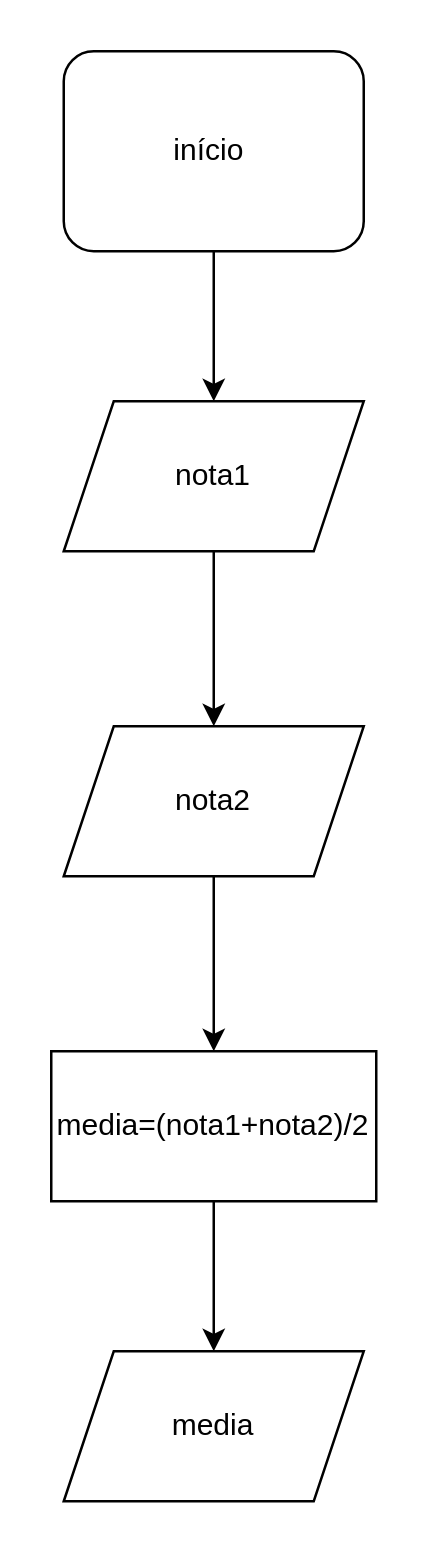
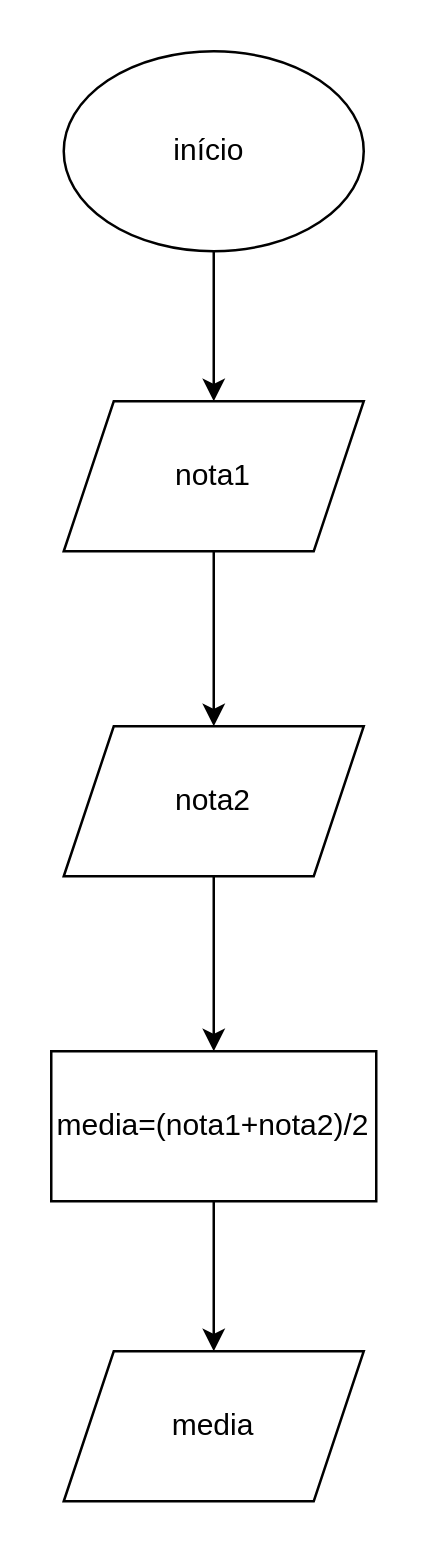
node "início": shape rounded rectangle -> ellipse
